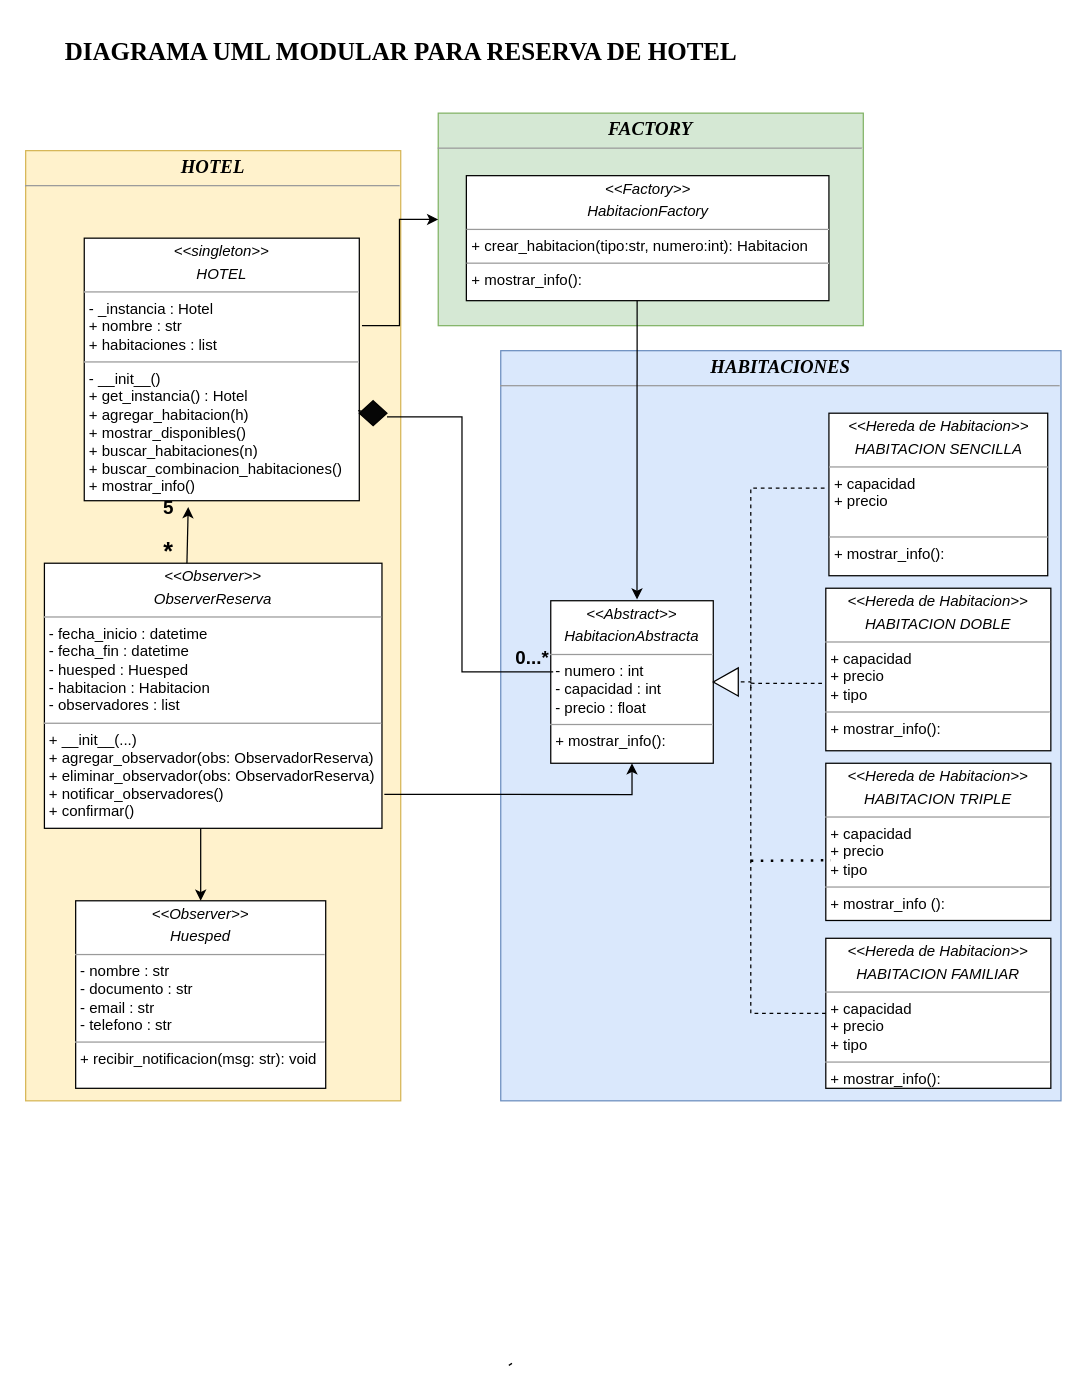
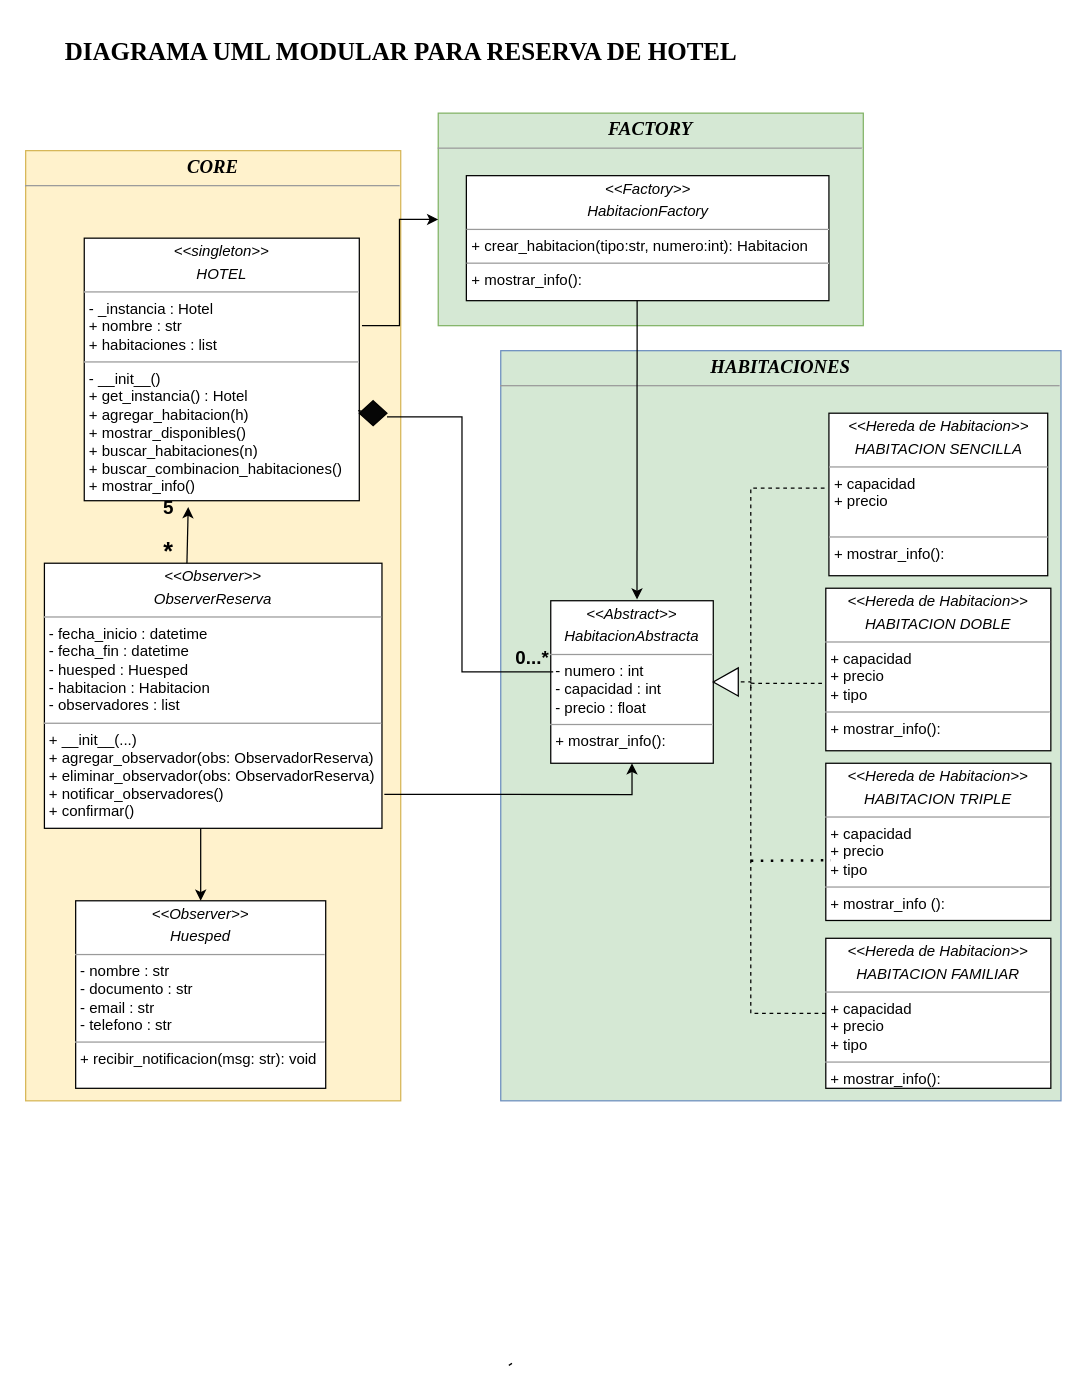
node "HOTEL": label "HOTEL" -> "CORE"
node "HABITACIONES": fillcolor #dae8fc -> #d5e8d4
